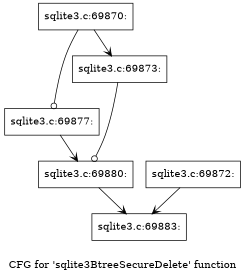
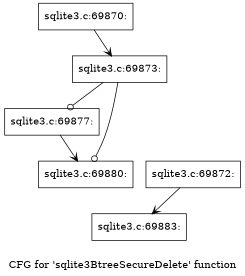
edge "sqlite3.c:69870:" -> "sqlite3.c:69877:": now "sqlite3.c:69873:" -> "sqlite3.c:69877:"
edge "sqlite3.c:69880:" -> "sqlite3.c:69883:": removed
